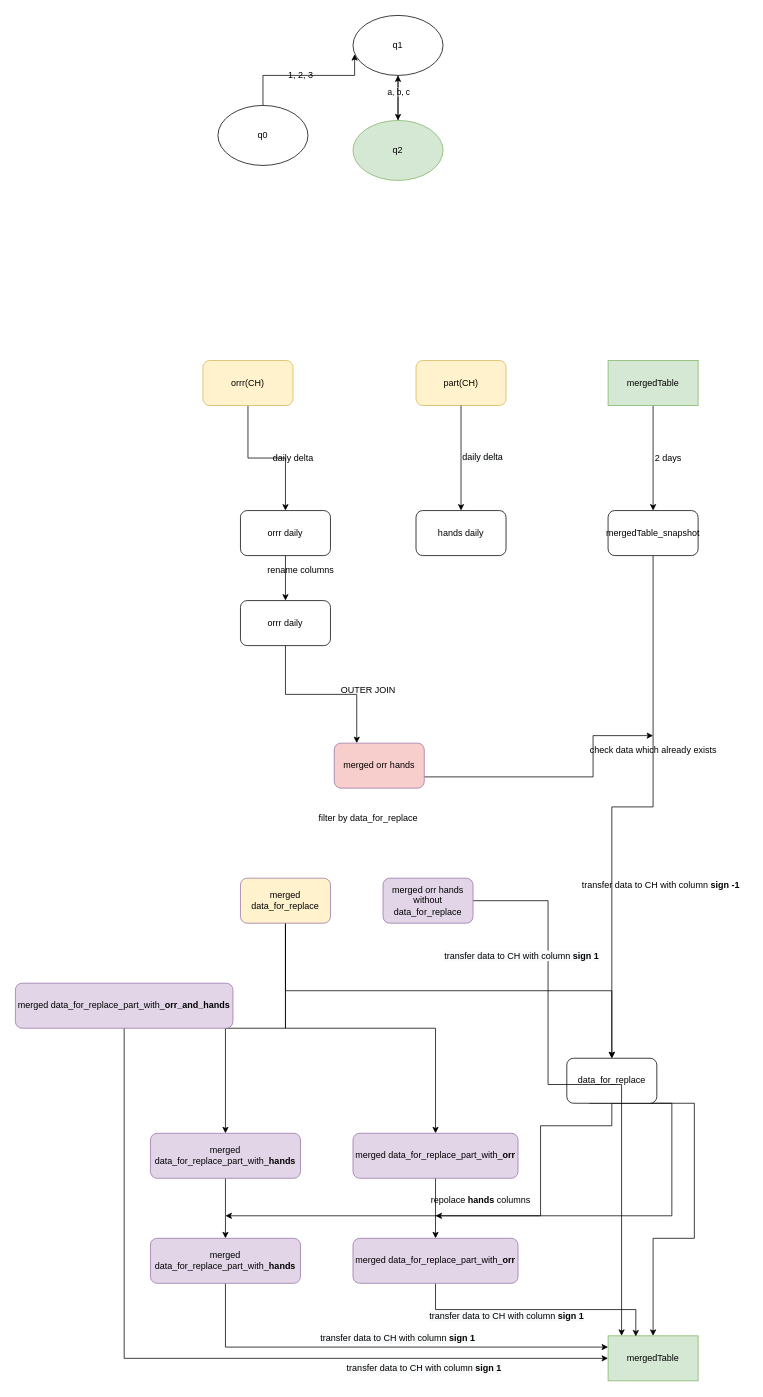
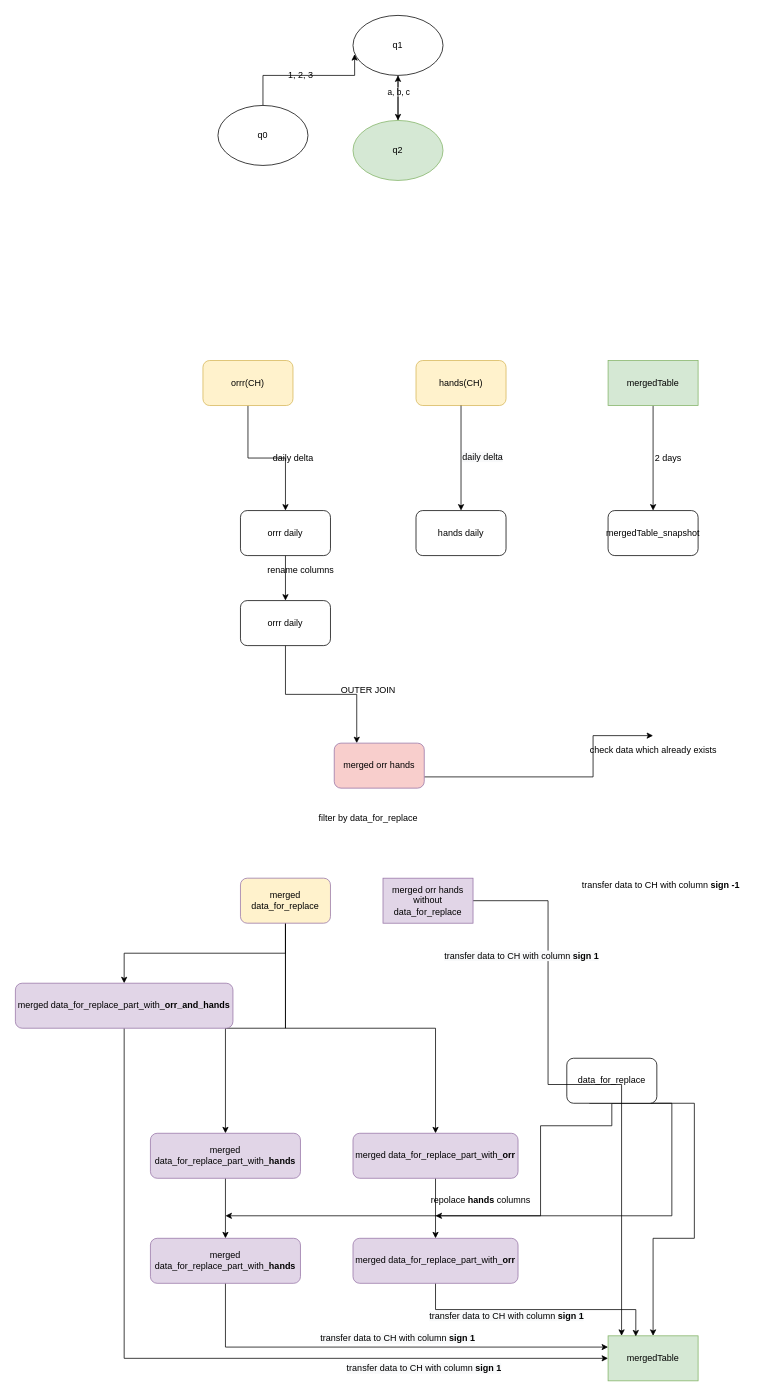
node "part(CH)": label "part(CH)" -> "hands(CH)"
edge "mergedTable_snapshot" -> "data_for_replace": removed
node "merged orr hands without data_for_replace": shape rounded rectangle -> rectangle
edge "merged data_for_replace" -> "data_for_replace": now "merged data_for_replace" -> "merged data_for_replace_part_with_orr_and_hands"
